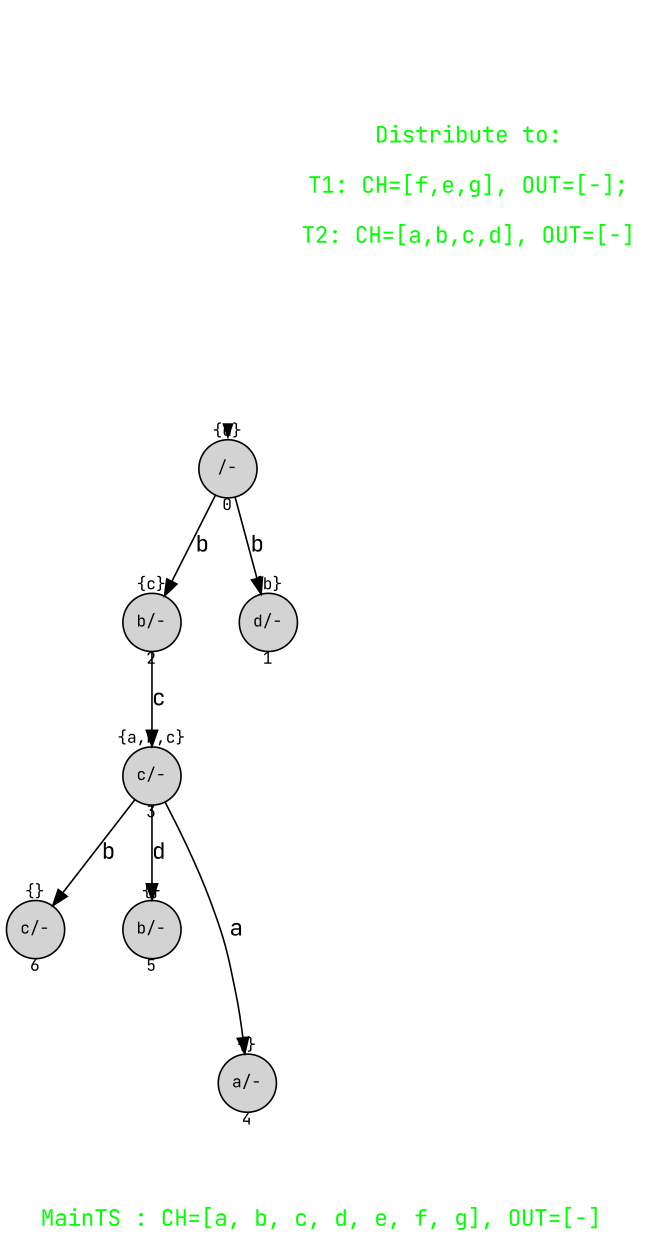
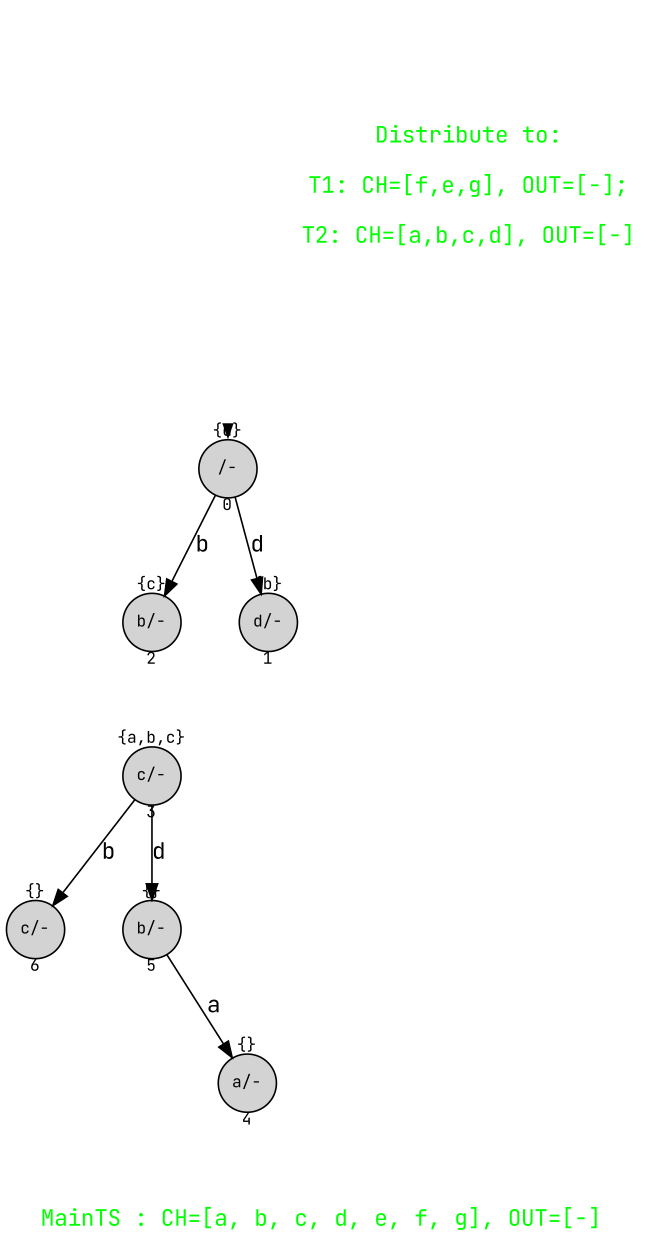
edge "{d} /- 0" -> "{b} d/- 1": label "b" -> "d"
edge "{c} b/- 2" -> "{a,b,c} c/- 3": removed, label "c"
edge "{a,b,c} c/- 3" -> "{} a/- 4": now "{} b/- 5" -> "{} a/- 4"
